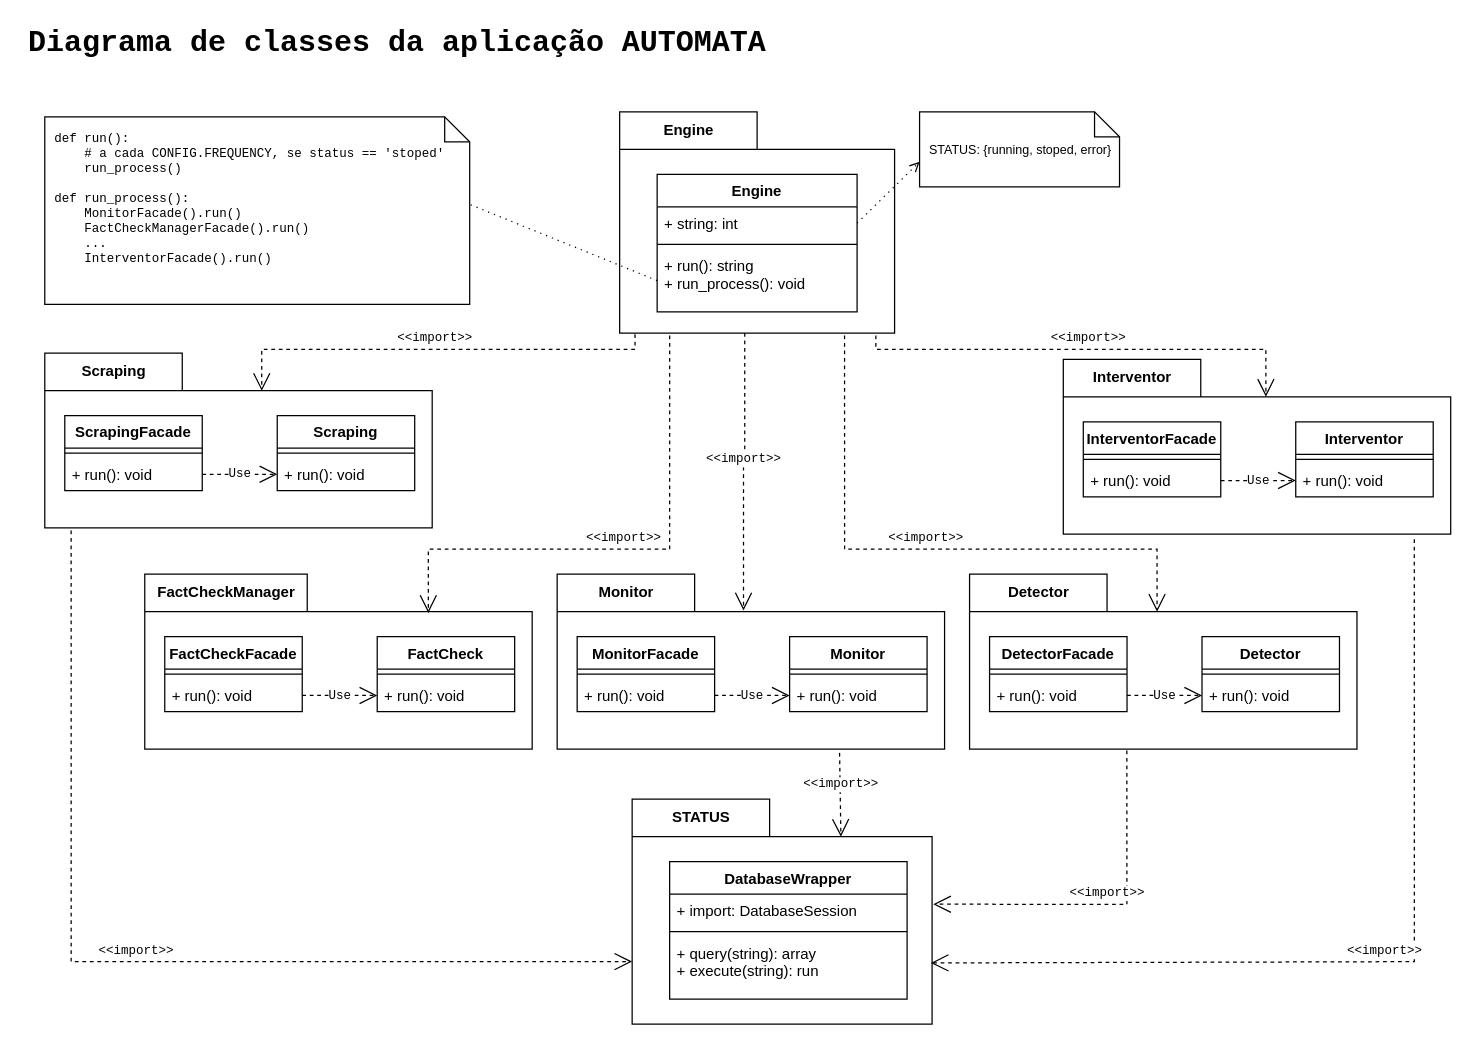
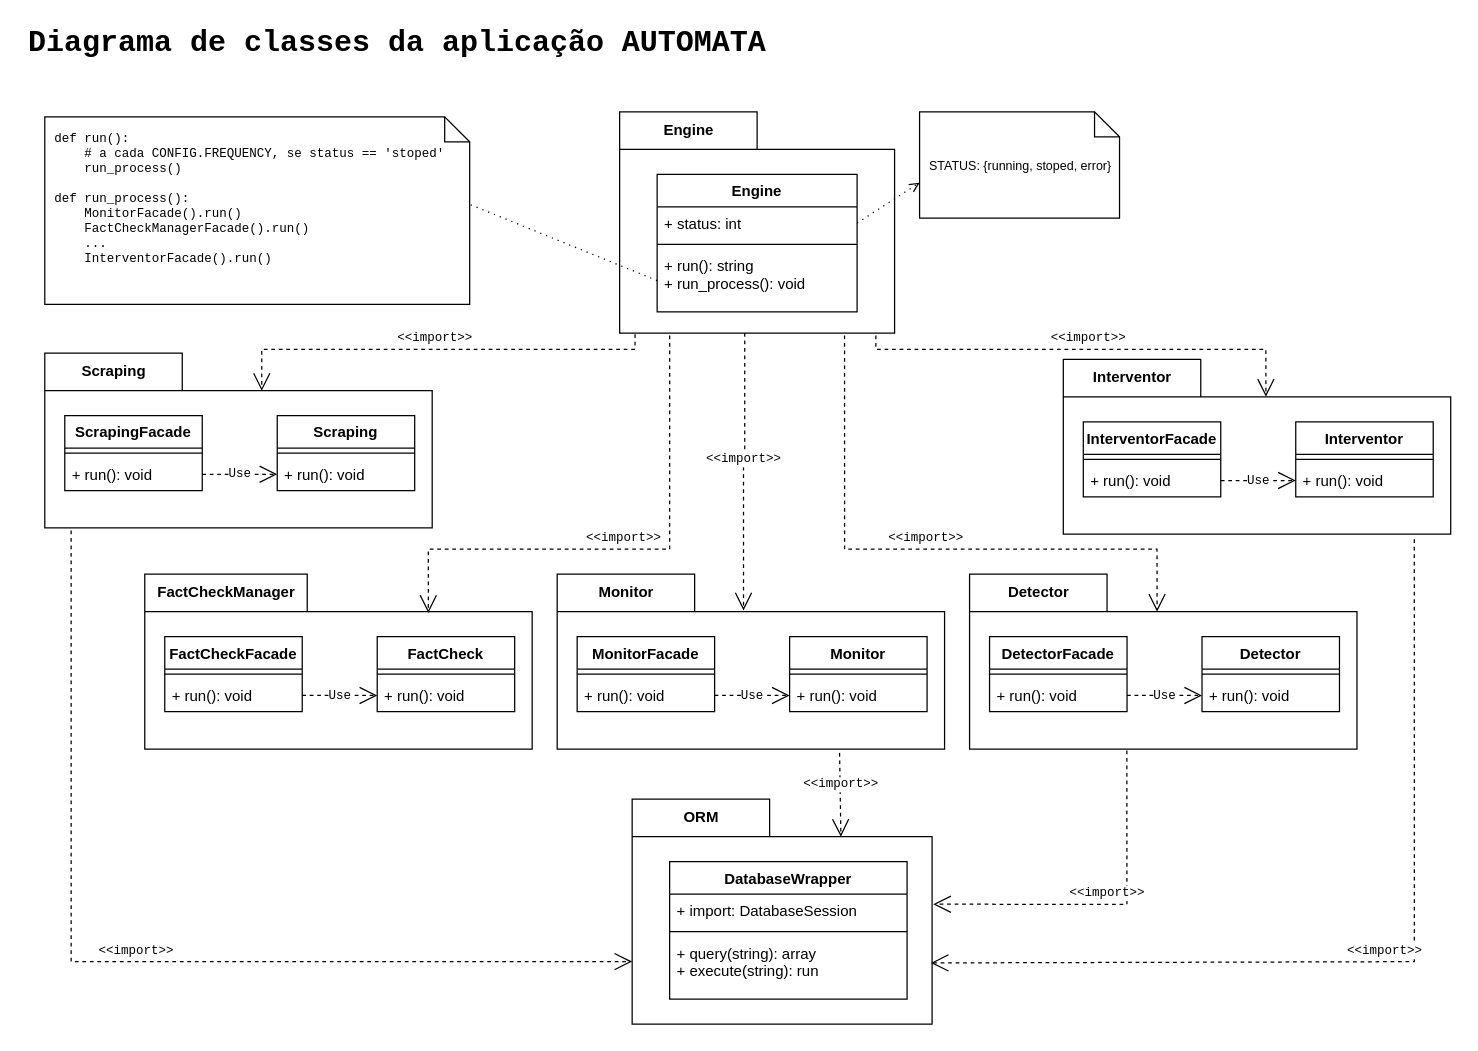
node "STATUS: {running, stoped, error}": size 200x75 -> 200x106
node "+ string: int": label "+ string: int" -> "+ status: int"
node "STATUS": label "STATUS" -> "ORM"
